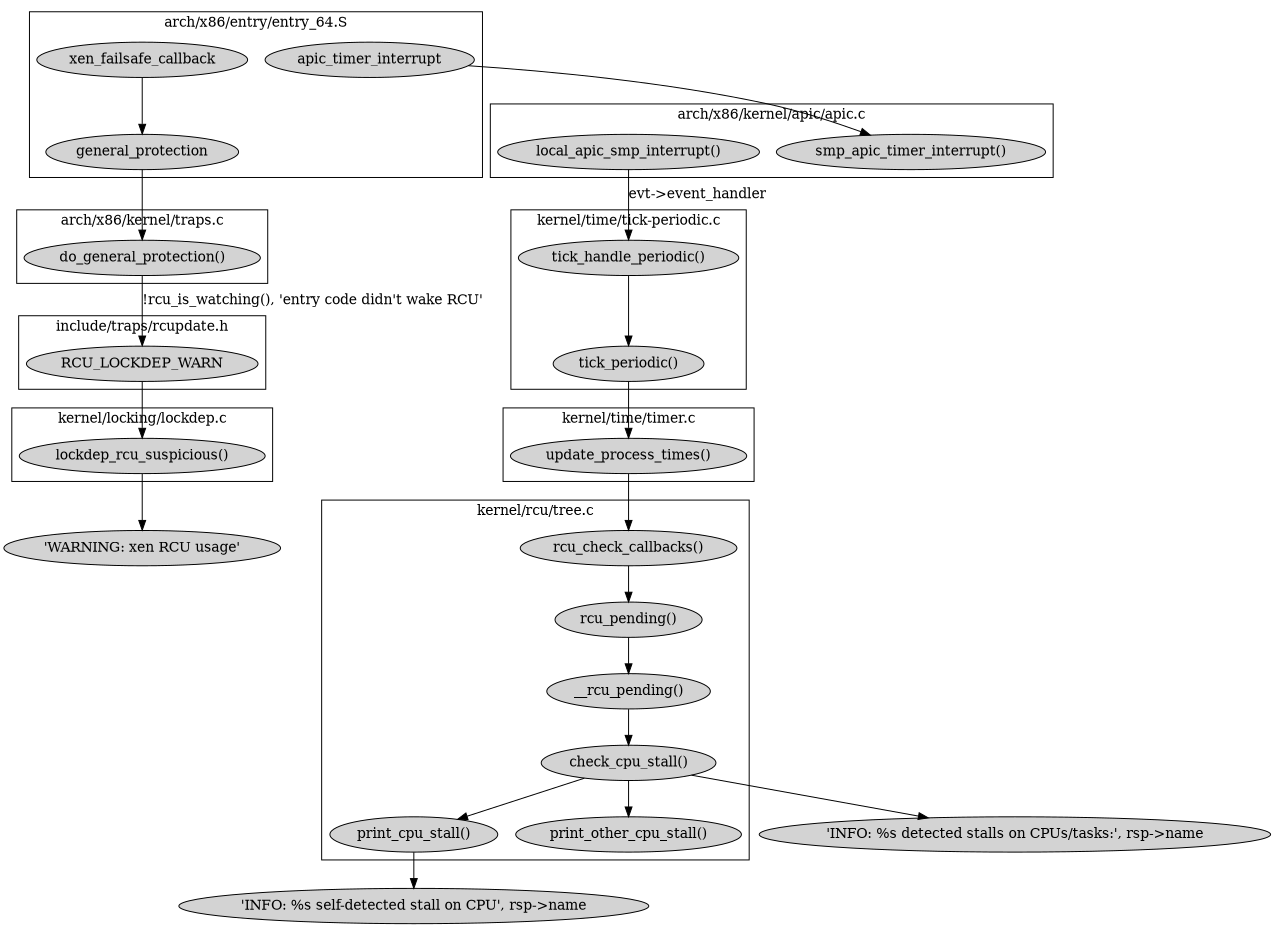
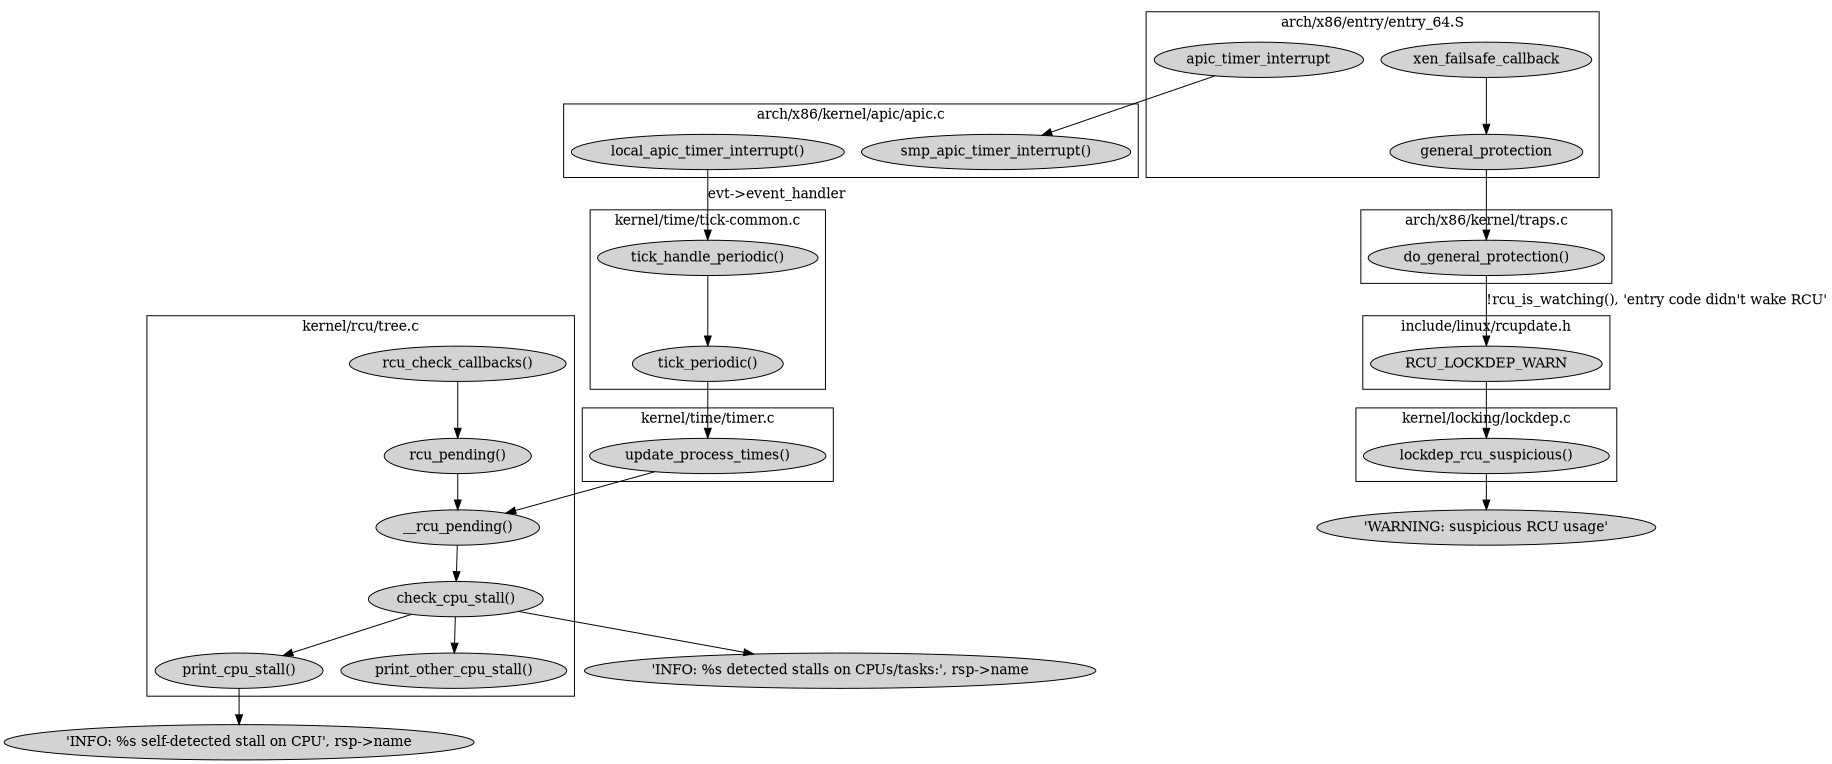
node "local_apic_smp_interrupt()": label "local_apic_smp_interrupt()" -> "local_apic_timer_interrupt()"
cluster "kernel/time/tick-periodic.c": label "kernel/time/tick-periodic.c" -> "kernel/time/tick-common.c"
cluster "include/traps/rcupdate.h": label "include/traps/rcupdate.h" -> "include/linux/rcupdate.h"
edge "update_process_times()" -> "rcu_check_callbacks()": now "update_process_times()" -> "__rcu_pending()"
node "'WARNING: xen RCU usage'": label "'WARNING: xen RCU usage'" -> "'WARNING: suspicious RCU usage'"
